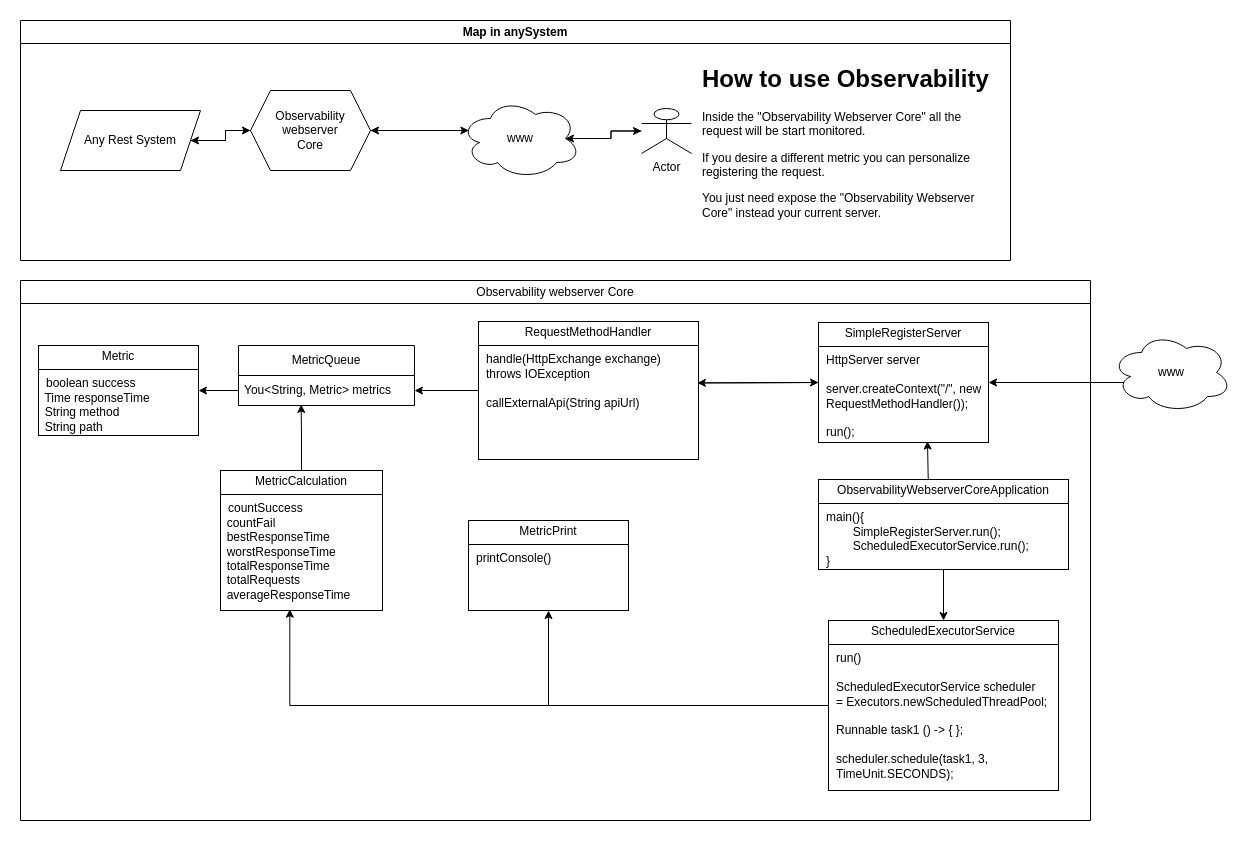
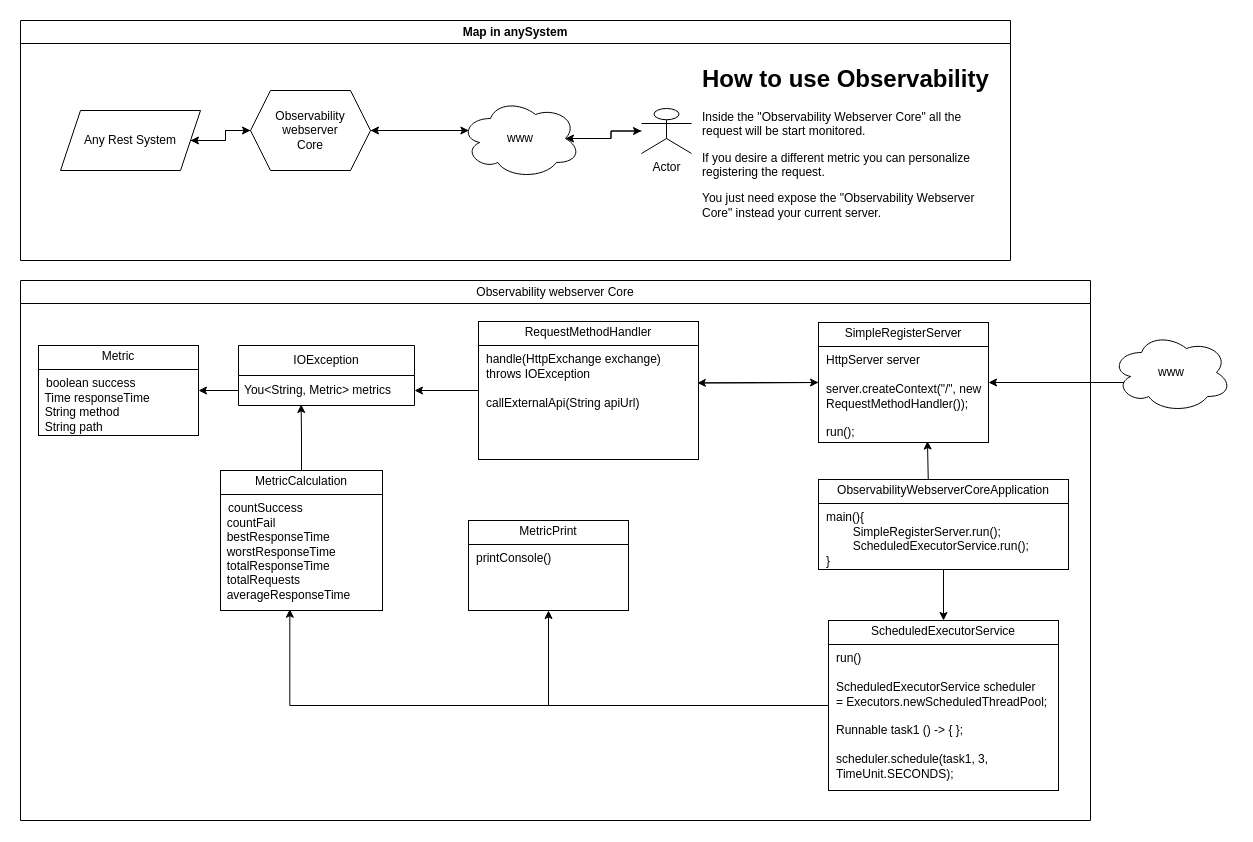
node "MetricQueue": label "MetricQueue" -> "IOException"
